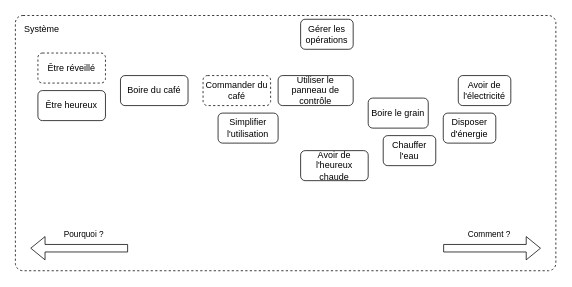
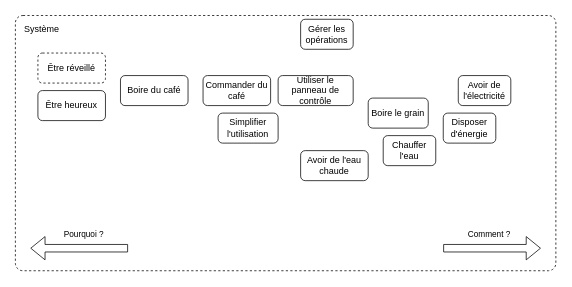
node "Commander du café": style dashed -> solid
node "Avoir de l'heureux chaude": label "Avoir de l'heureux chaude" -> "Avoir de l'eau chaude"
